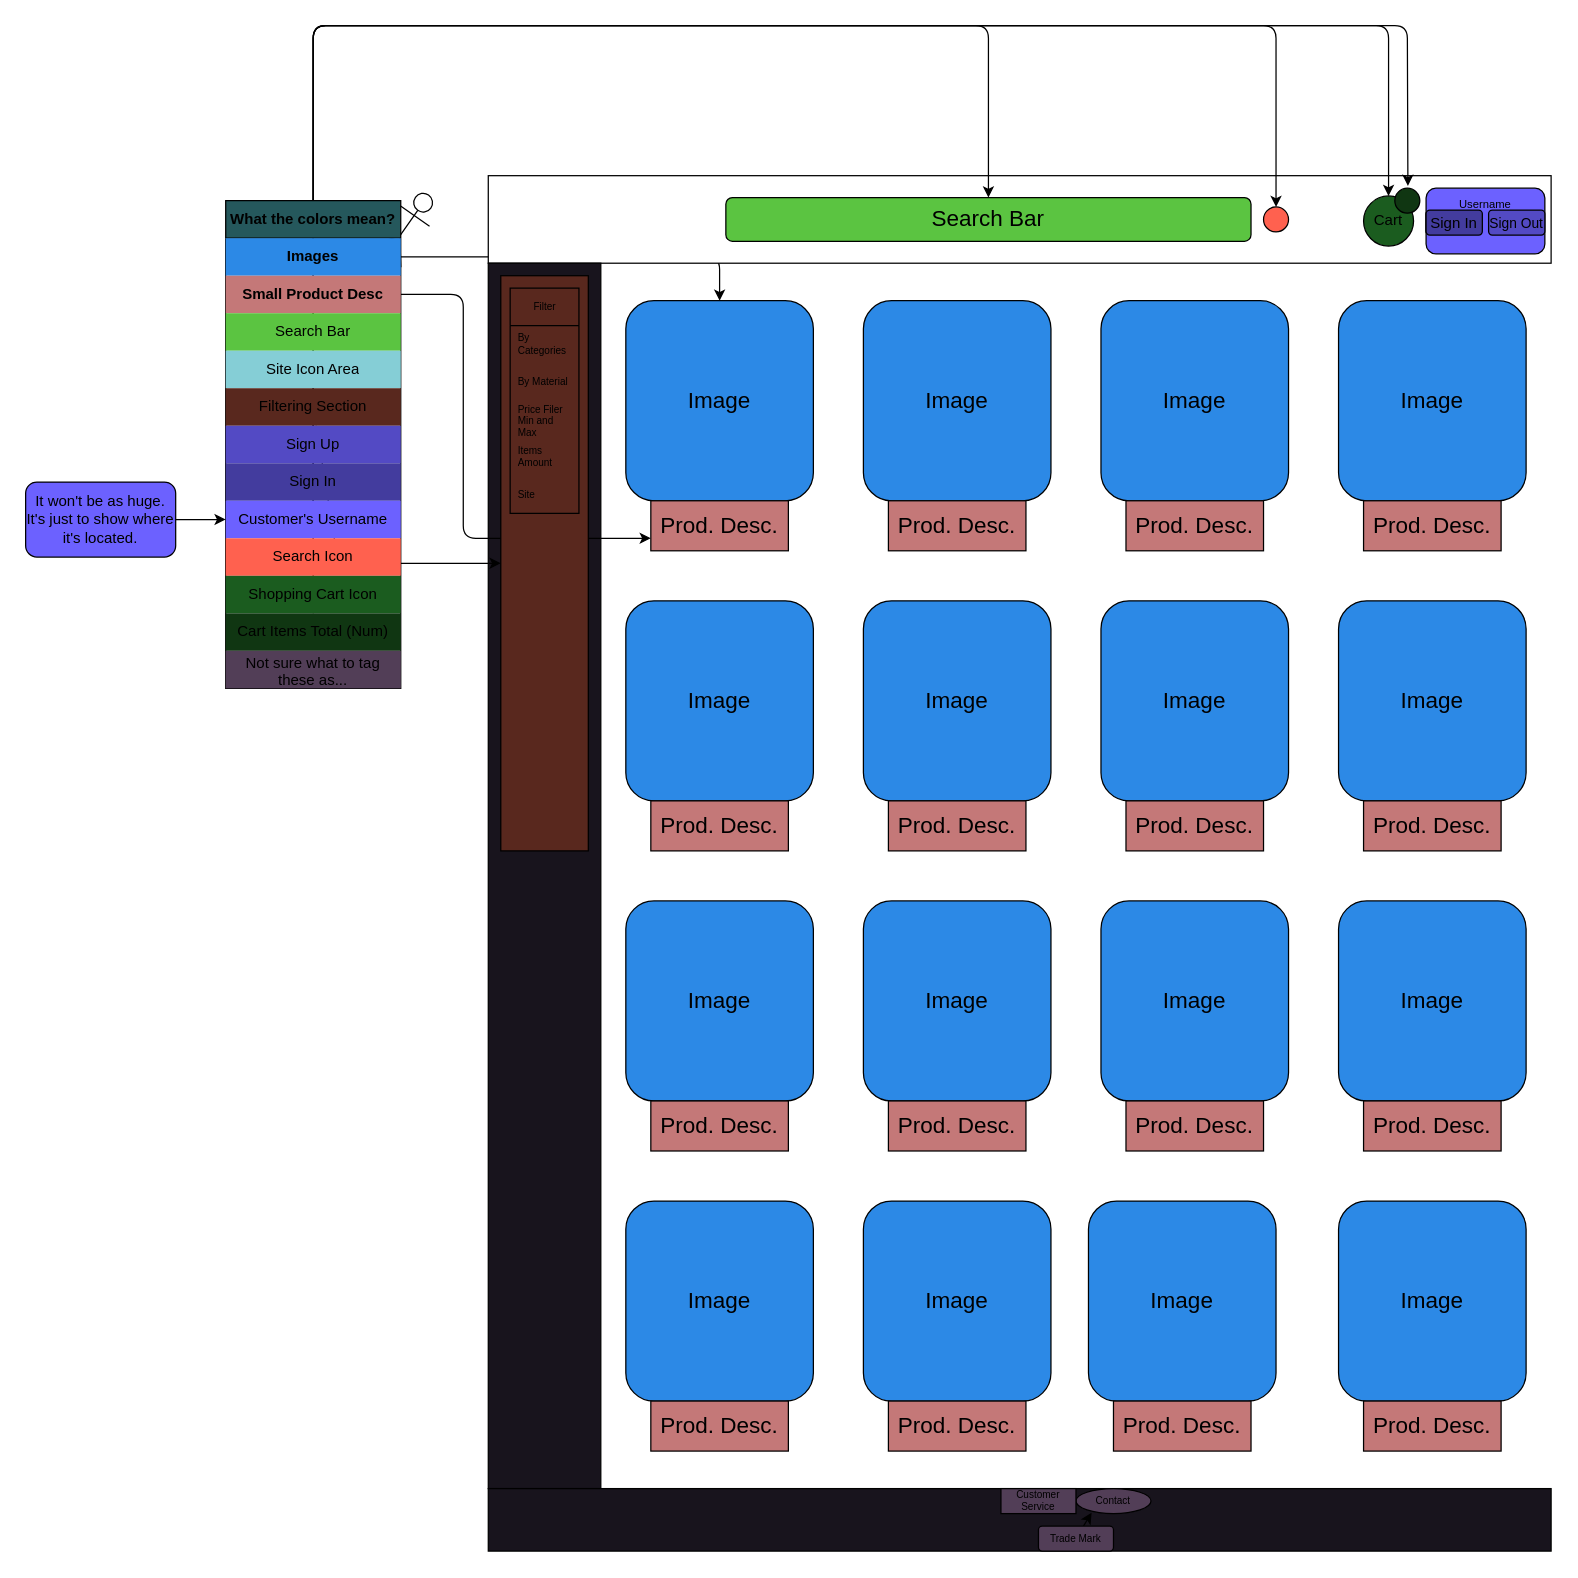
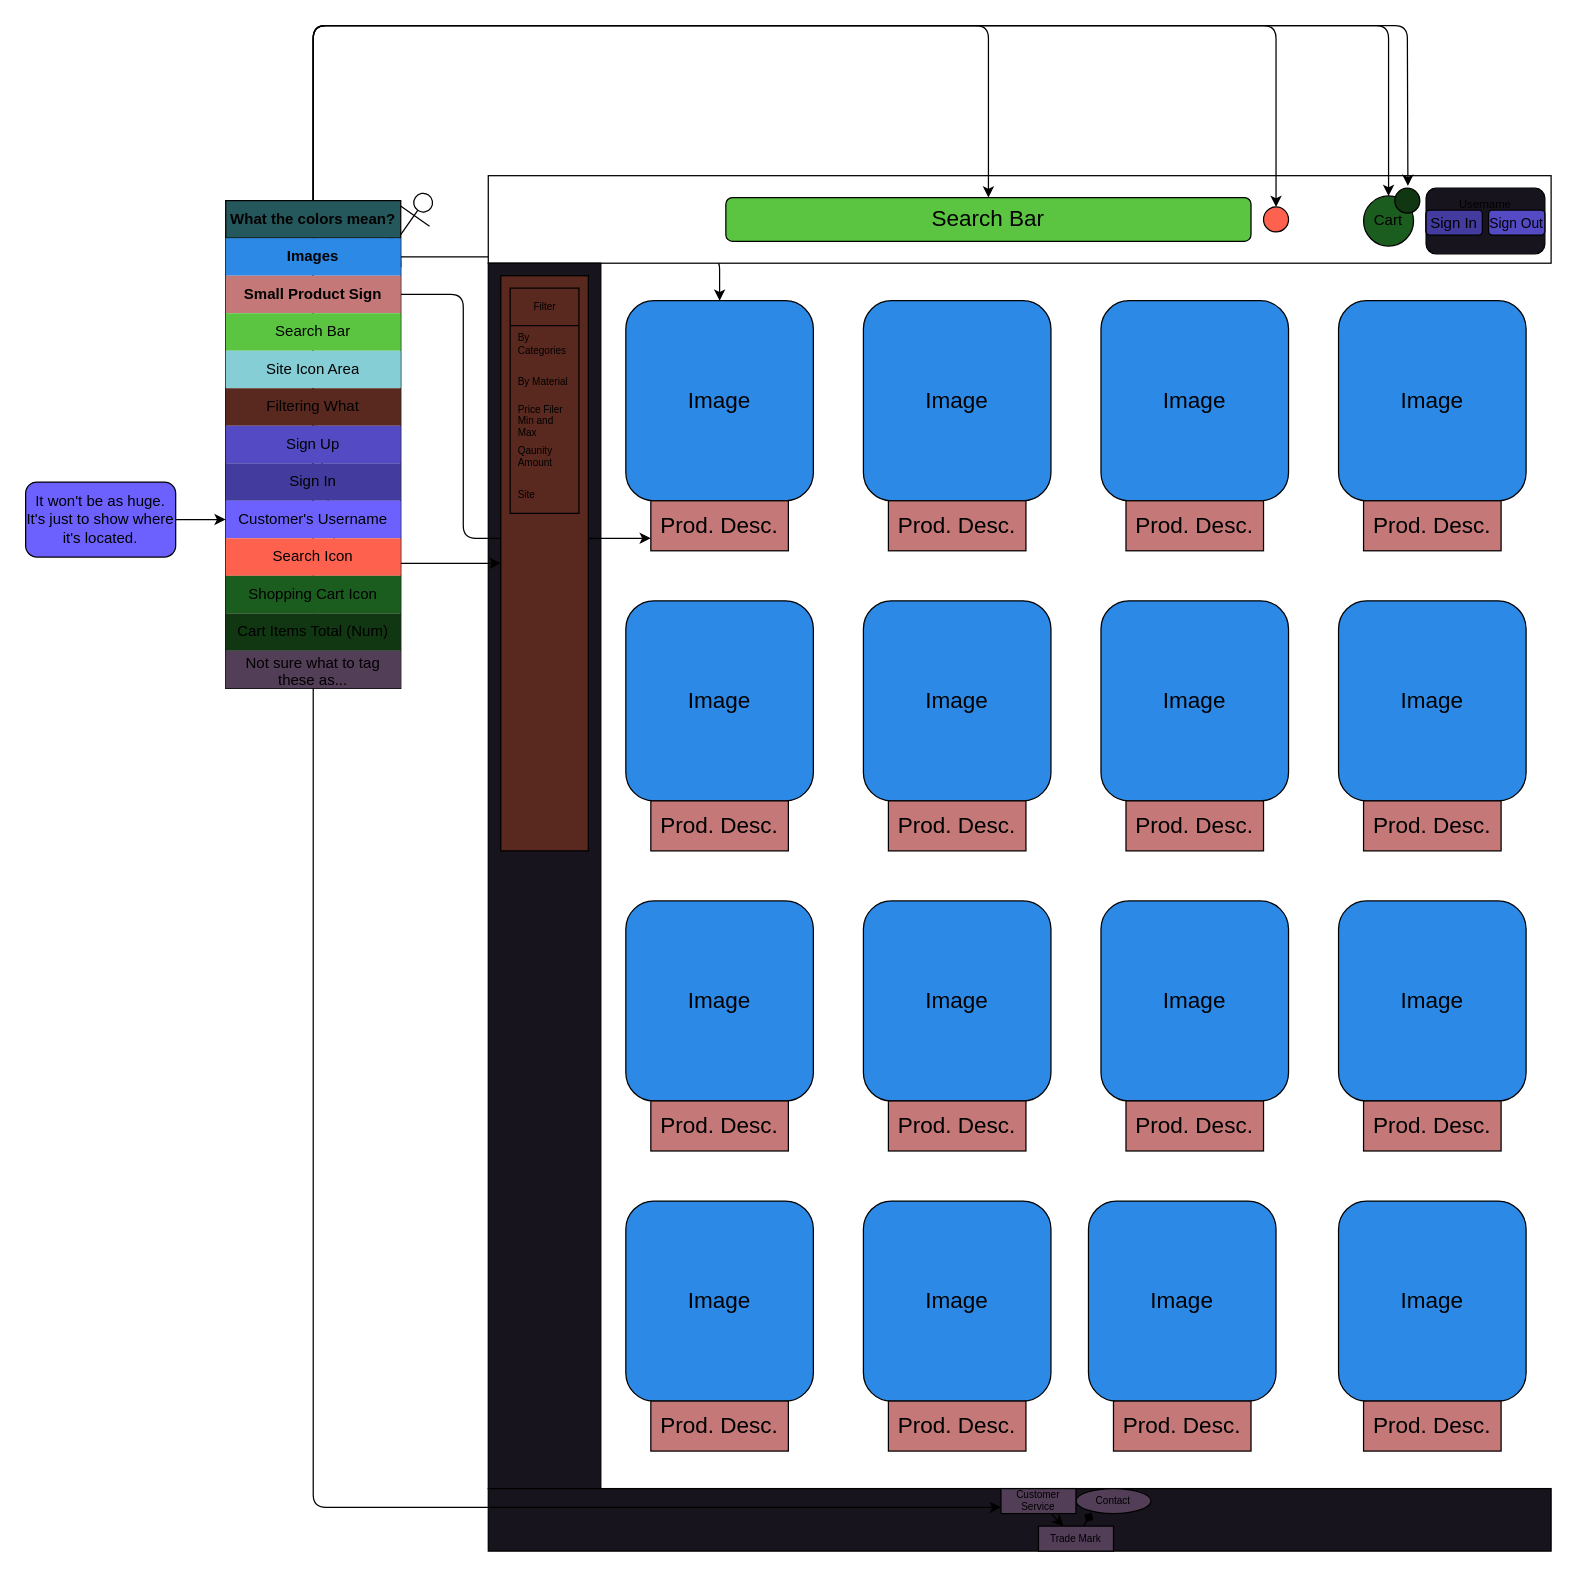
node "Username": fillcolor #6c61ff -> #18141d
node "Small Product Desc": label "Small Product Desc" -> "Small Product Sign"
node "Filtering Section": label "Filtering Section" -> "Filtering What"
node "Items Amount": label "Items Amount" -> "Qaunity Amount"
edge "Not sure what to tag these as..." -> "Customer Service": added
edge "Customer Service" -> "Trade Mark": added
edge "Trade Mark" -> "Contact": arrowhead classic -> diamond
node "Trade Mark": shape rounded rectangle -> rectangle
